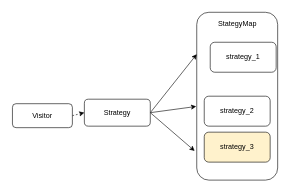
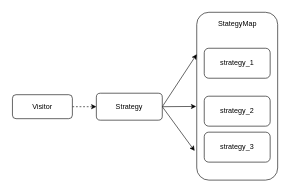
node "strategy_1": moved (243, 57) -> (237, 63)
node "Strategy": moved (117, 113) -> (129, 107)
node "Visitor": moved (42, 116) -> (42, 107)
node "strategy_3": fillcolor #fff2cc -> #ffffff
